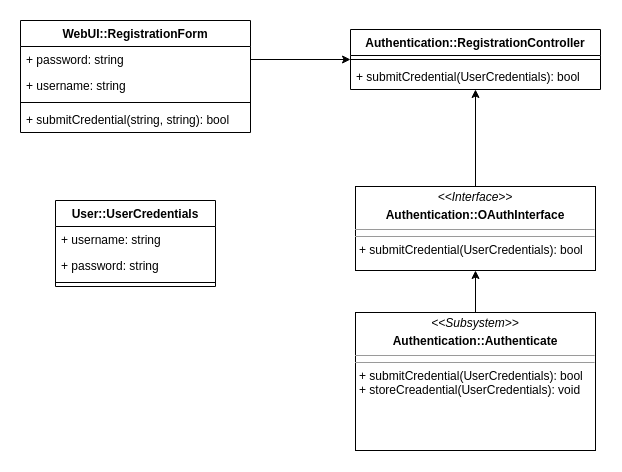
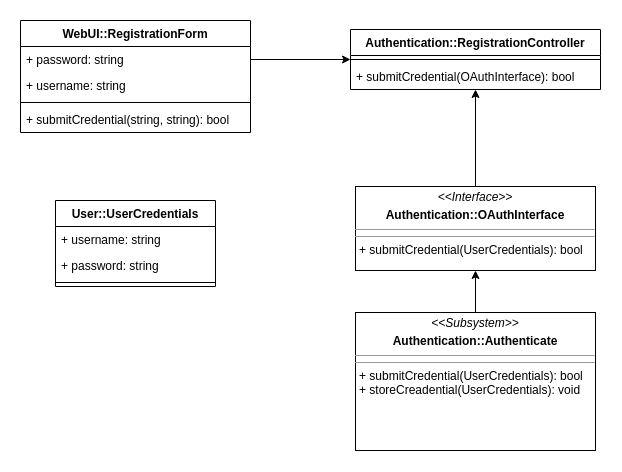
node "+ submitCredential(UserCredentials): bool": label "+ submitCredential(UserCredentials): bool" -> "+ submitCredential(OAuthInterface): bool"
